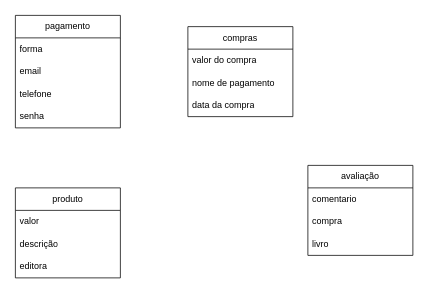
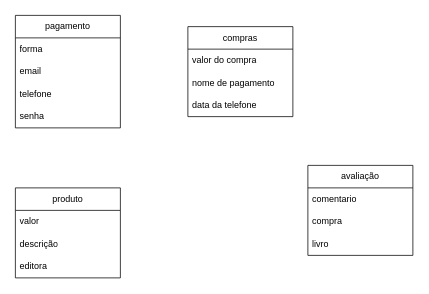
node "data da compra": label "data da compra" -> "data da telefone"
